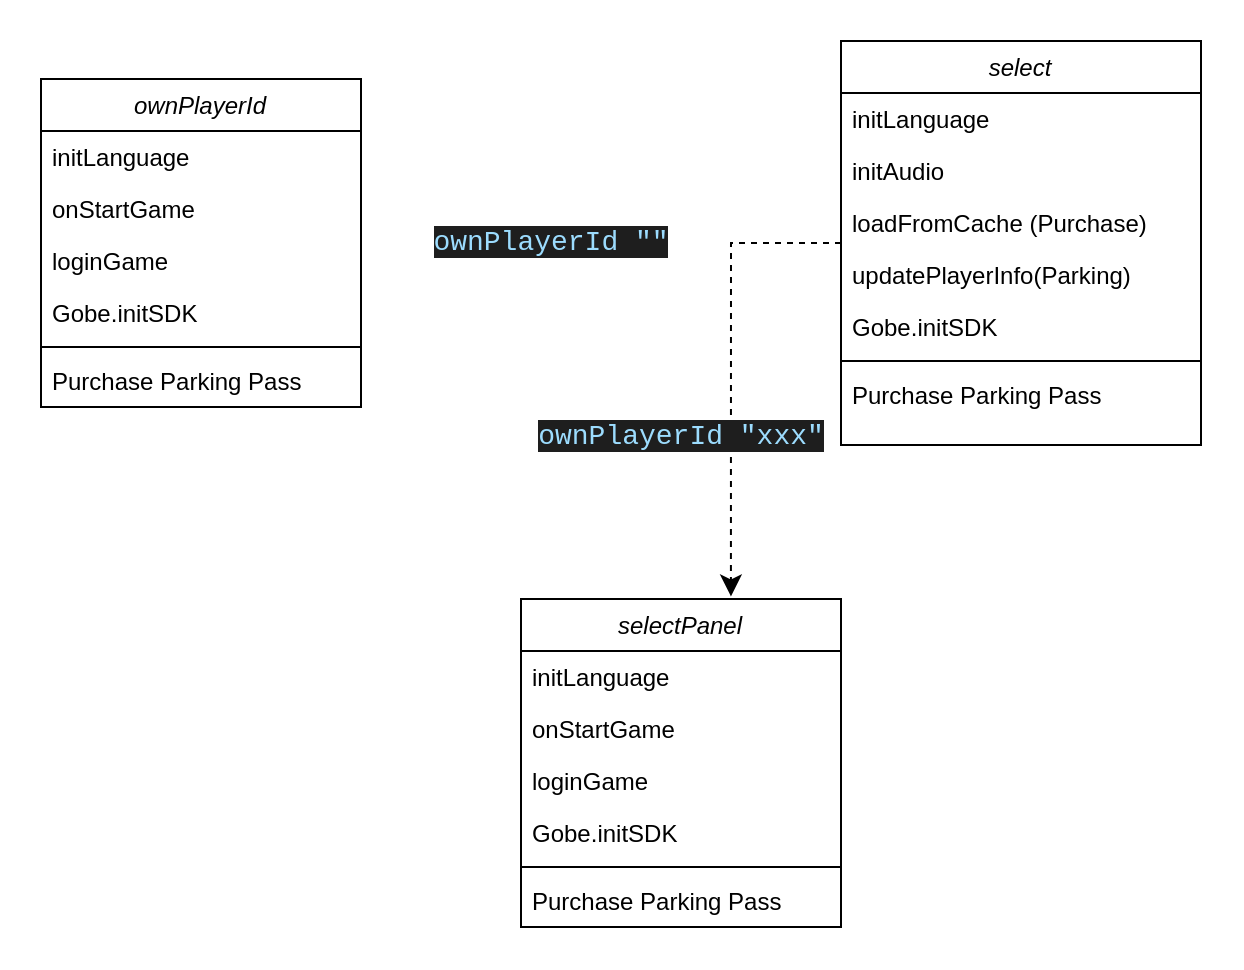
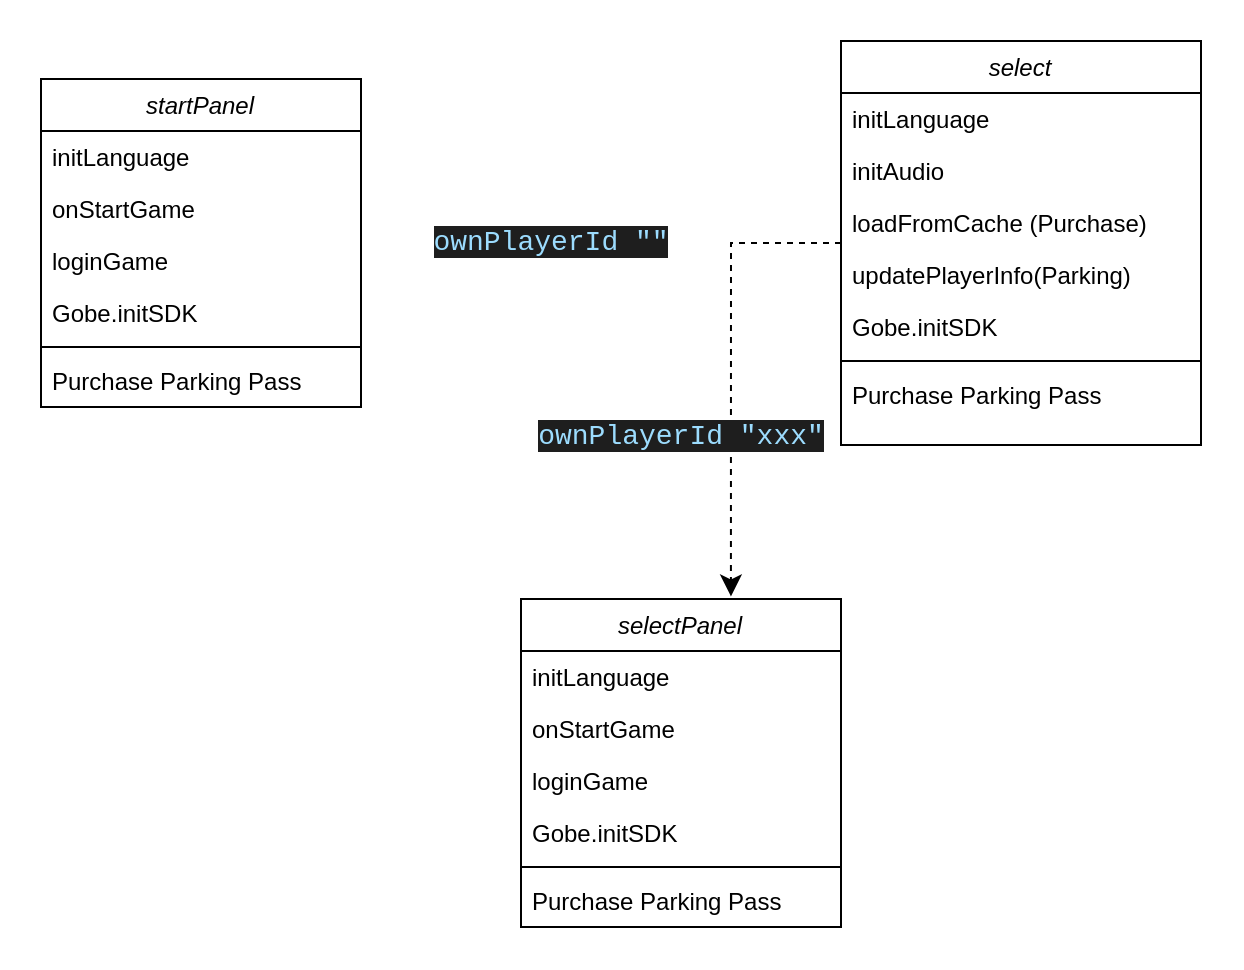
node "ownPlayerId": label "ownPlayerId" -> "startPanel"
